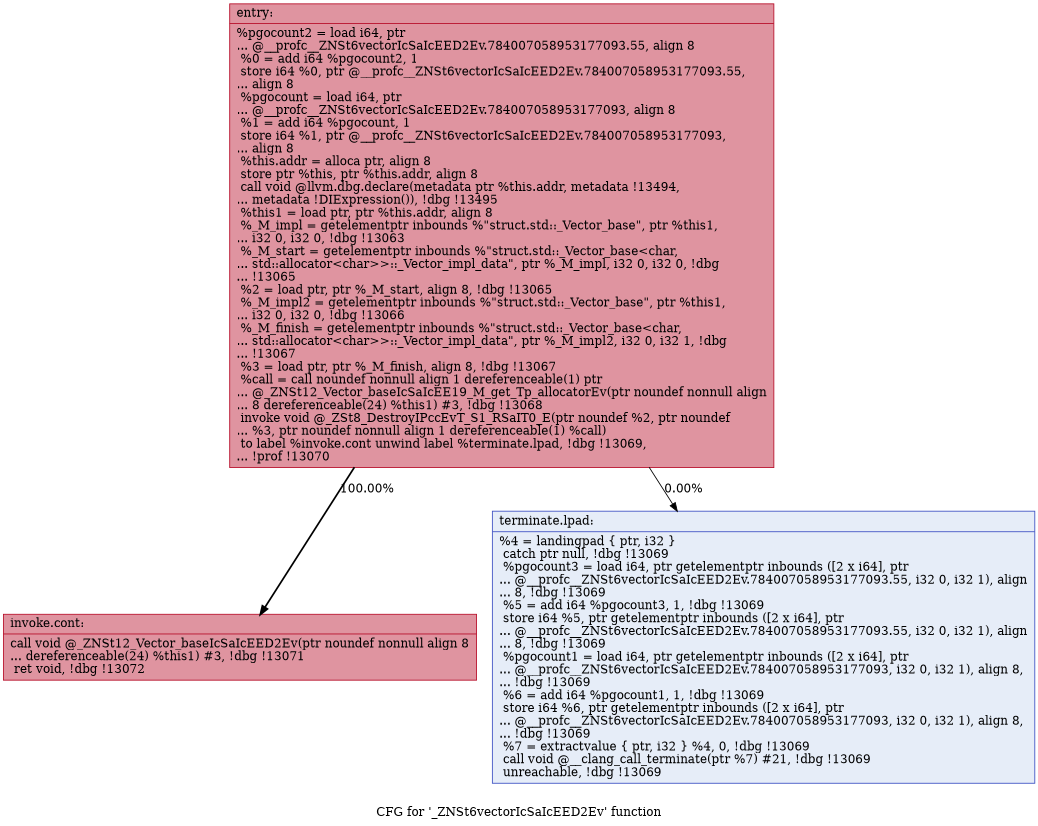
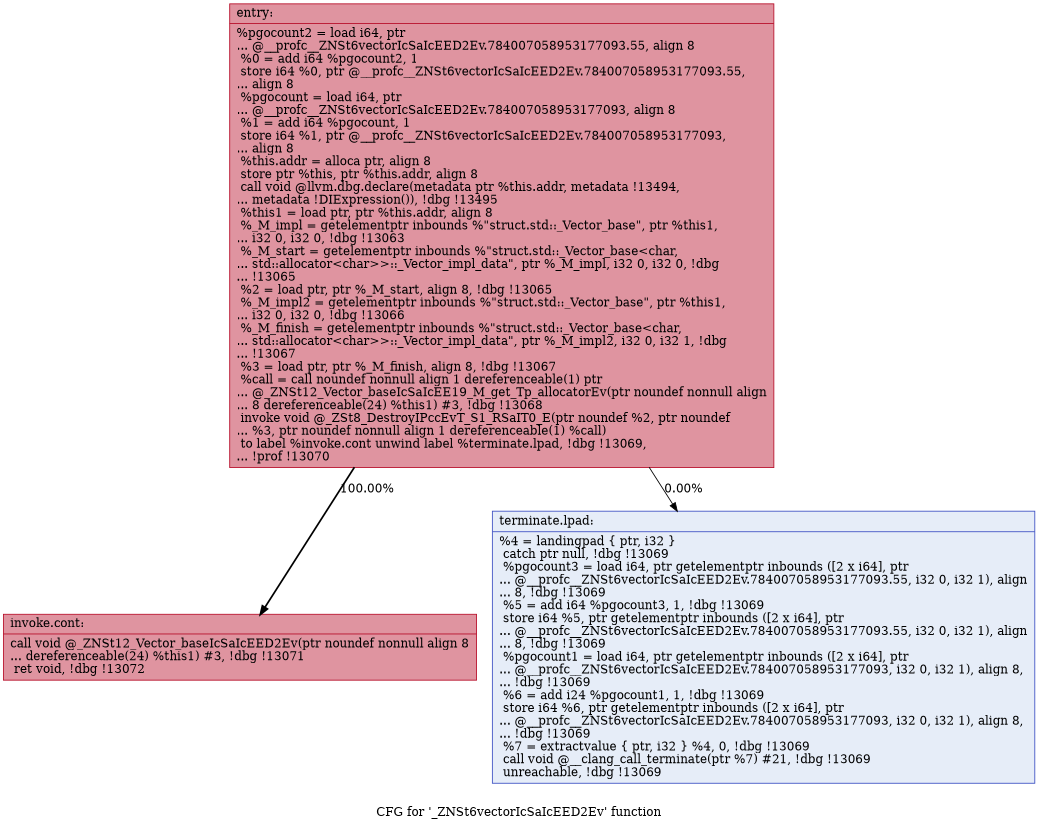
node "terminate.lpad:": text "%6 = add i64 %pgocount1, 1, !dbg !13069" -> "%6 = add i24 %pgocount1, 1, !dbg !13069"
